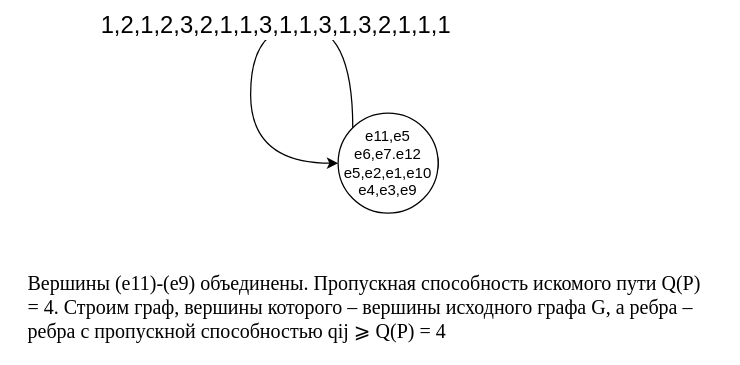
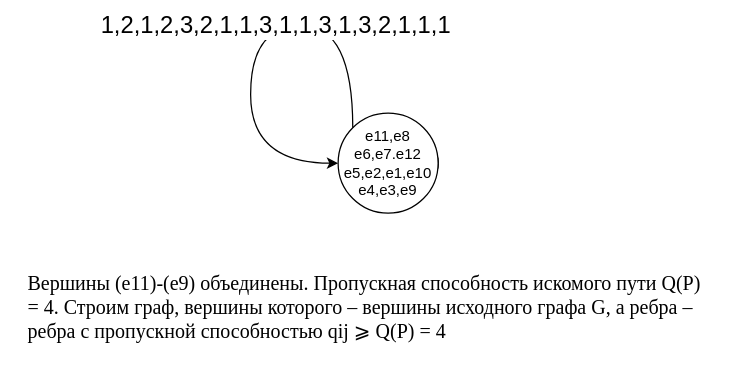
node "e11,e5 e6,e7.e12 e5,e2,e1,e10 e4,e3,e9": label "e11,e5 e6,e7.e12 e5,e2,e1,e10 e4,e3,e9" -> "e11,e8 e6,e7.e12 e5,e2,e1,e10 e4,e3,e9"
